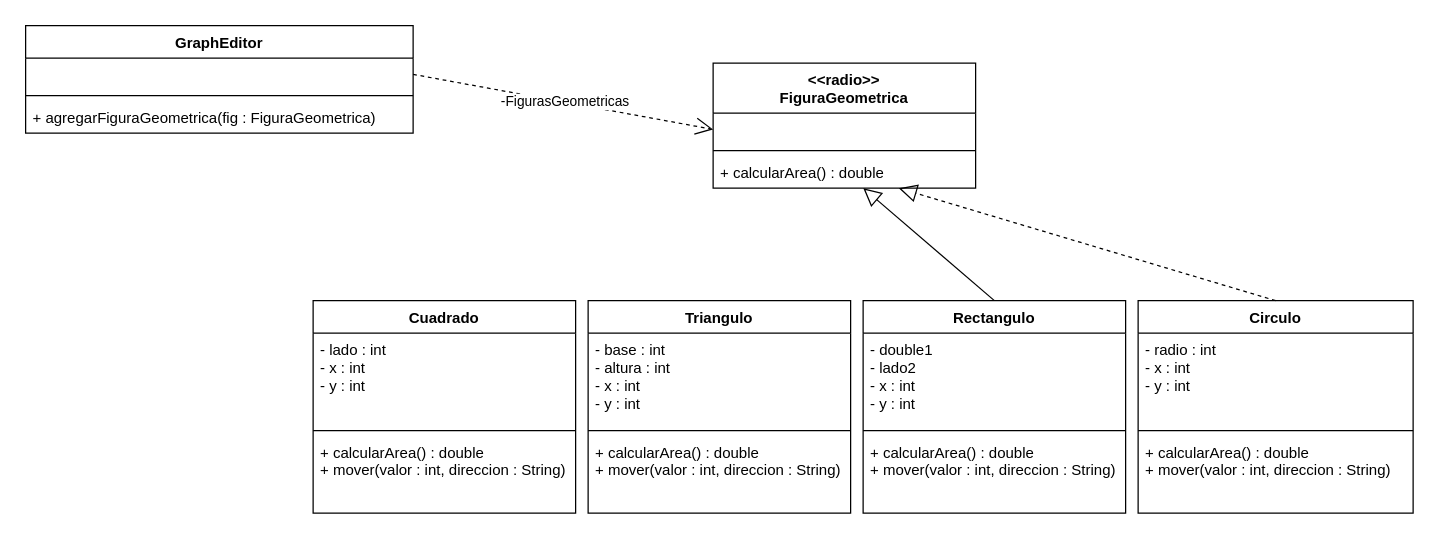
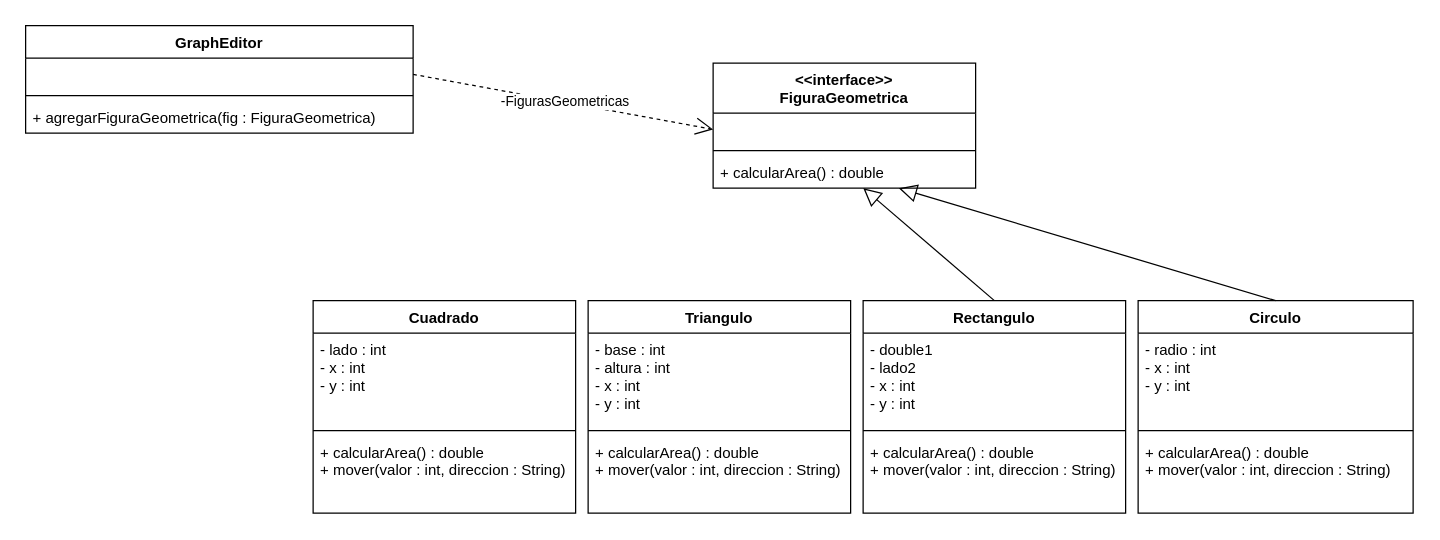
node "<<radio>> FiguraGeometrica": label "<<radio>> FiguraGeometrica" -> "<<interface>> FiguraGeometrica"
edge "Circulo" -> "+ calcularArea() : double": style dashed -> solid
